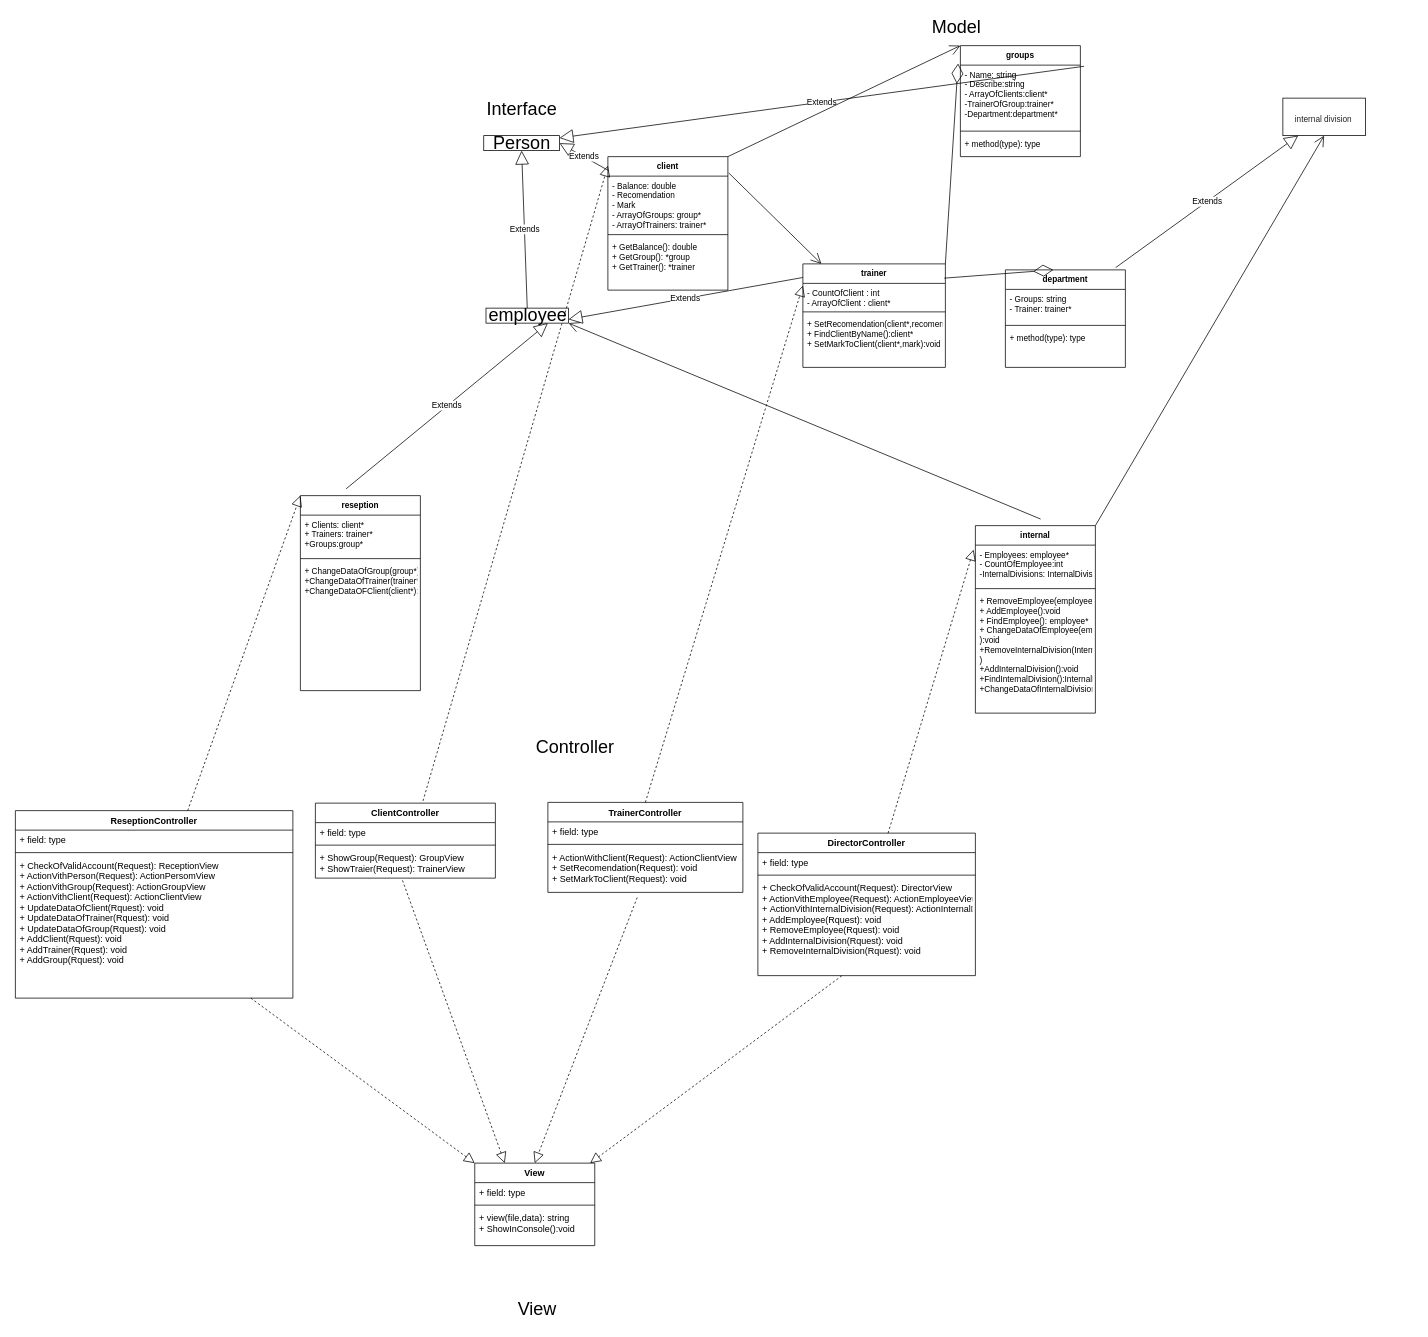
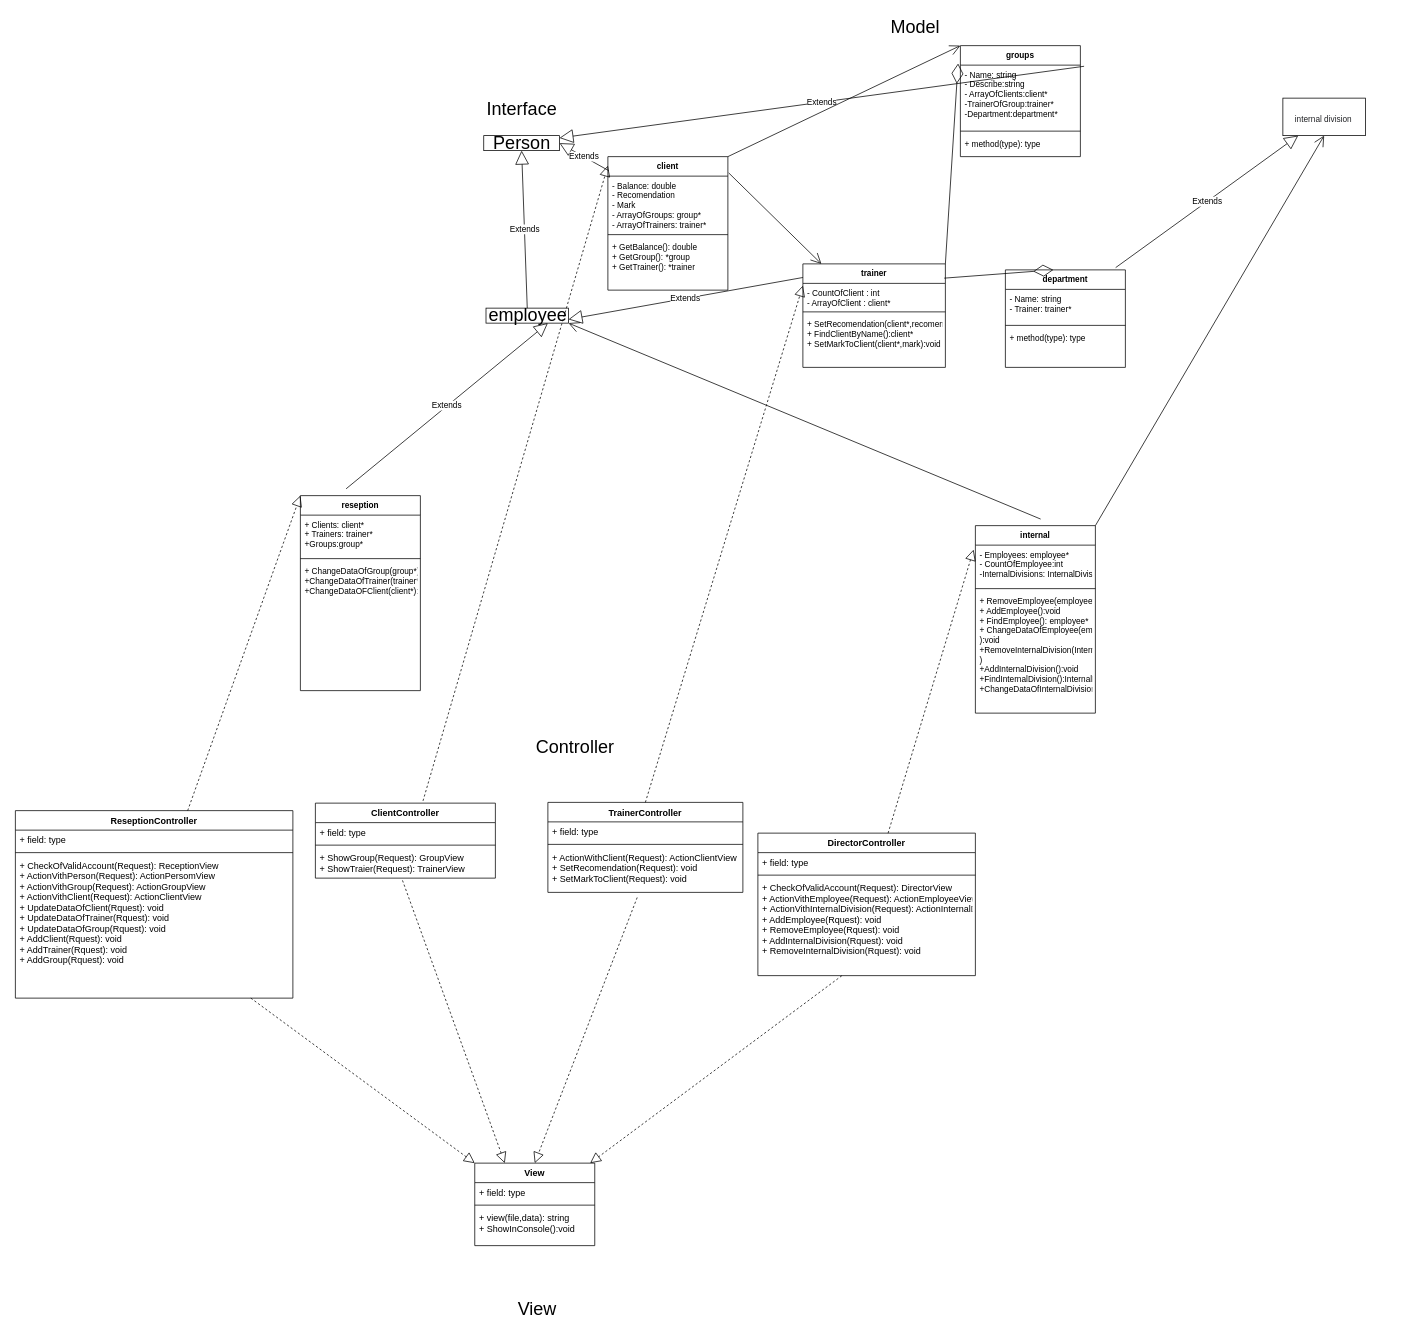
node "Model": moved (957, 27) -> (915, 27)
node "- Groups: string - Trainer: trainer*": label "- Groups: string - Trainer: trainer*" -> "- Name: string - Trainer: trainer*"
